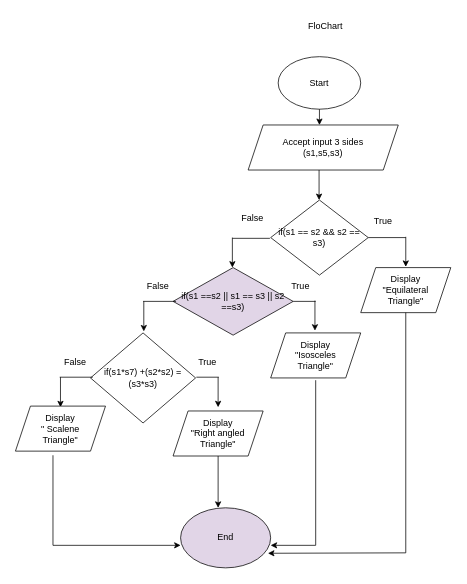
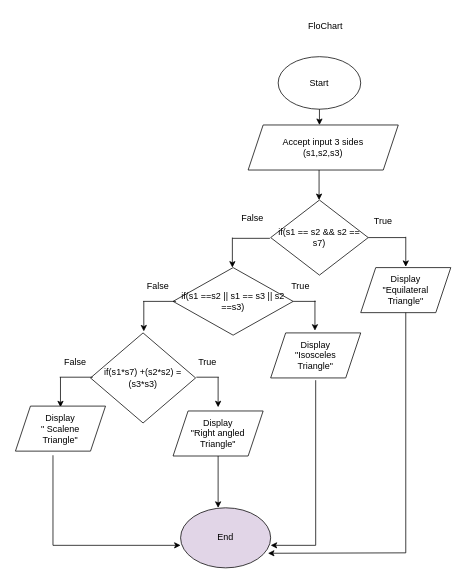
node "Accept input 3 sides (s1,s5,s3)": label "Accept input 3 sides (s1,s5,s3)" -> "Accept input 3 sides (s1,s2,s3)"
node "if(s1 == s2 && s2 == s3)": label "if(s1 == s2 && s2 == s3)" -> "if(s1 == s2 && s2 == s7)"
node "if(s1 ==s2 || s1 == s3 || s2 ==s3)": fillcolor #e1d5e7 -> #ffffff
